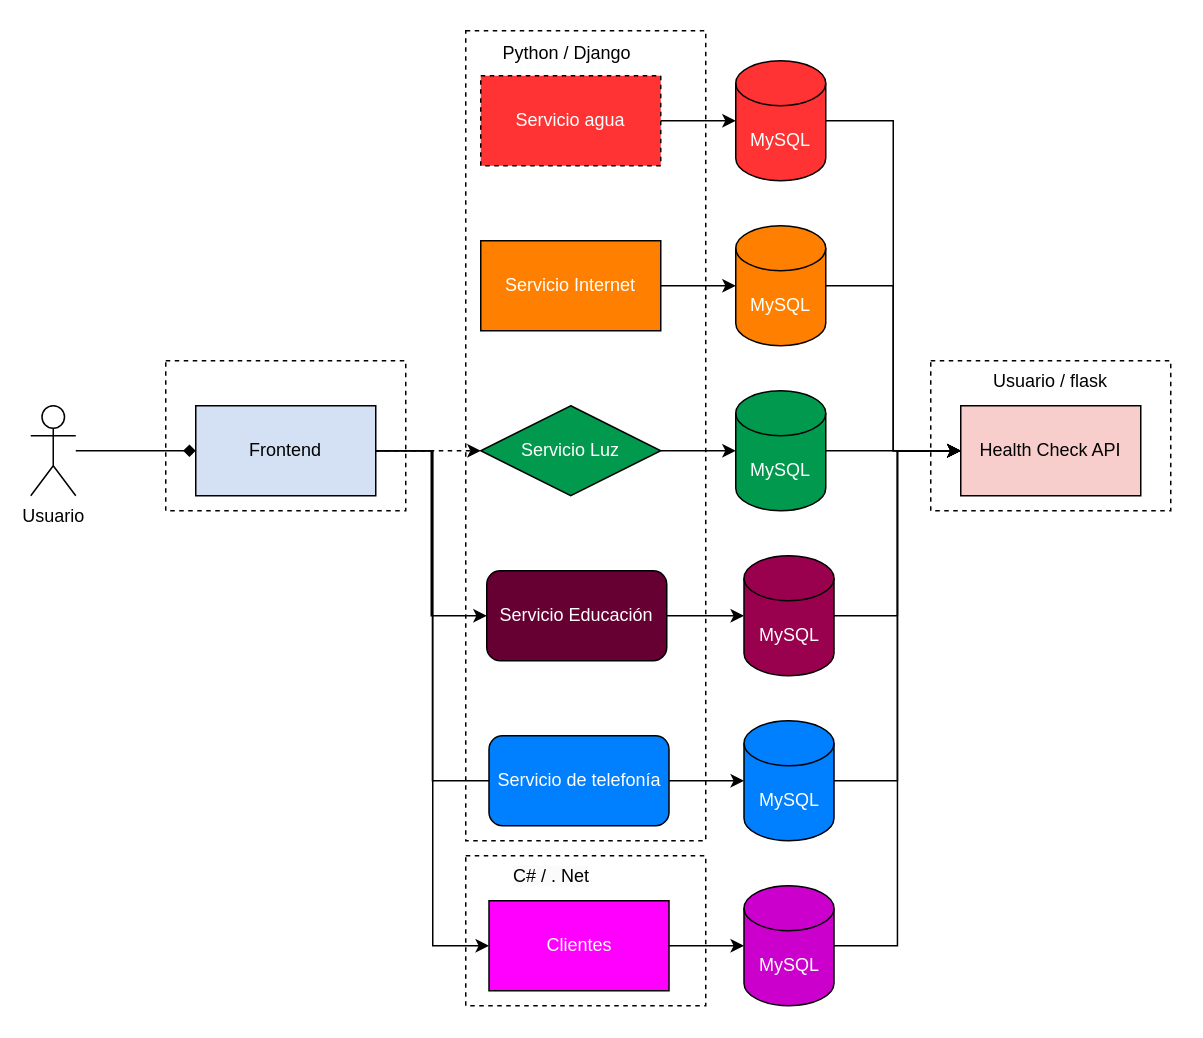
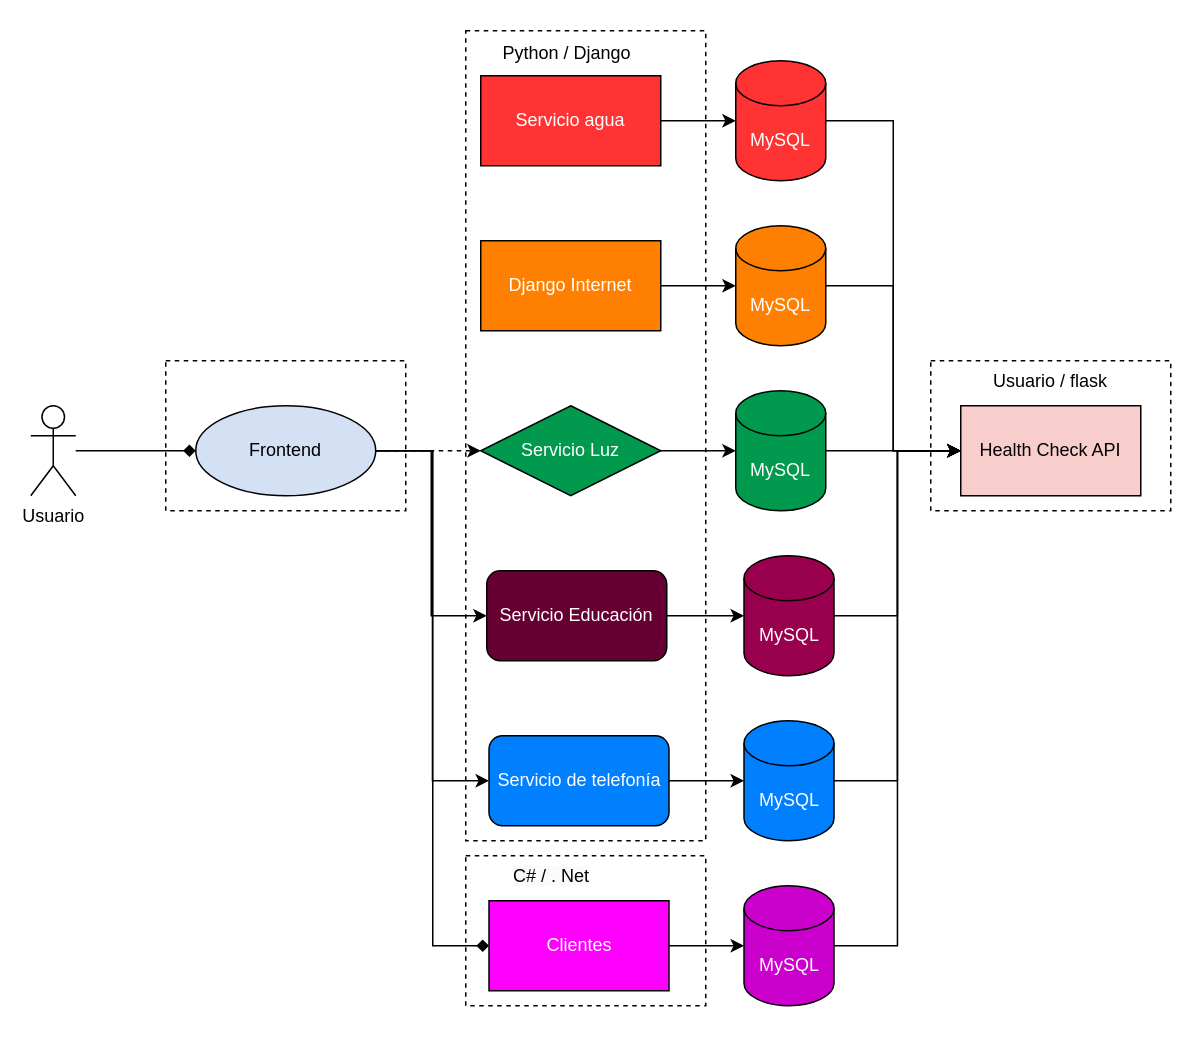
node "Servicio agua": style dashed -> solid
node "Servicio Internet": label "Servicio Internet" -> "Django Internet"
node "Frontend": shape rectangle -> ellipse
edge "Frontend" -- "Servicio de telefonía": arrowhead none -> classic
edge "Frontend" -> "Clientes": arrowhead classic -> diamond
